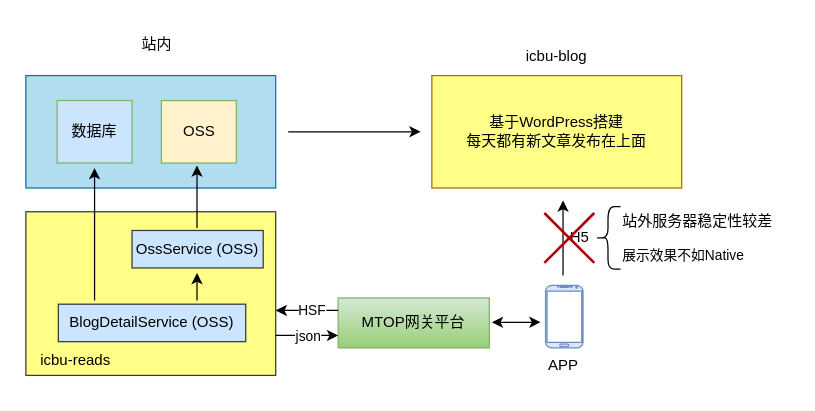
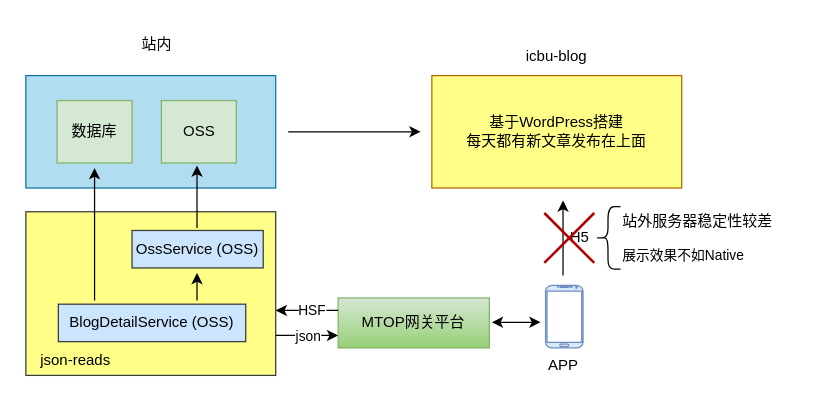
node "数据库": fillcolor #cce5ff -> #d5e8d4
node "OSS": fillcolor #fff2cc -> #d5e8d4
node "icbu-reads": label "icbu-reads" -> "json-reads"
